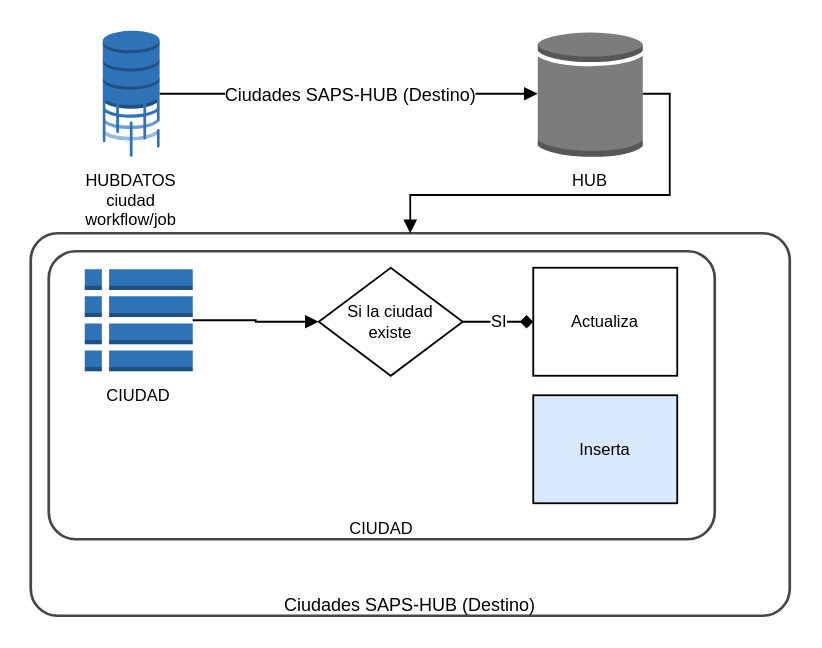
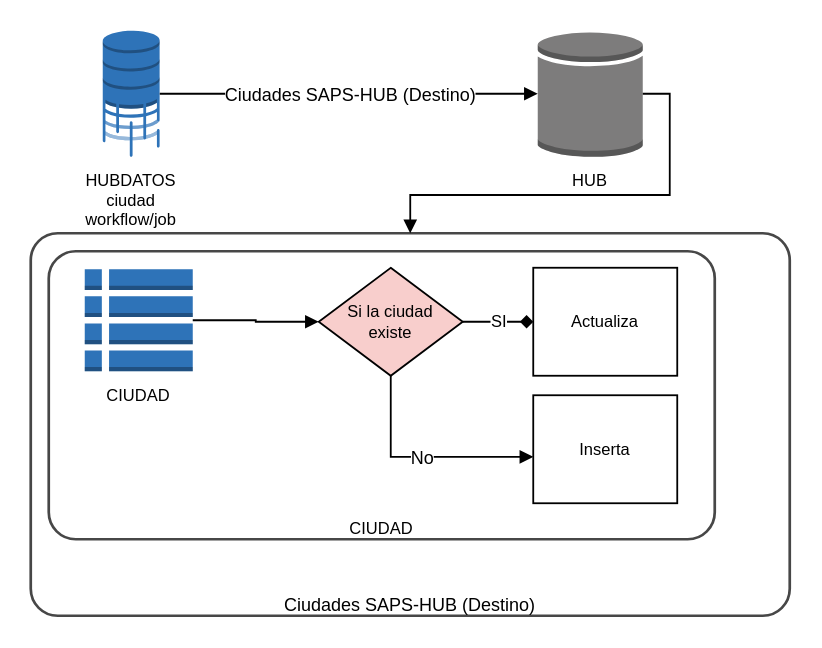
node "Si la ciudad existe": fillcolor #ffffff -> #f8cecc
node "Inserta": fillcolor #dae8fc -> #ffffff
edge "Si la ciudad existe" -> "Inserta": added, labels "No", "No"
